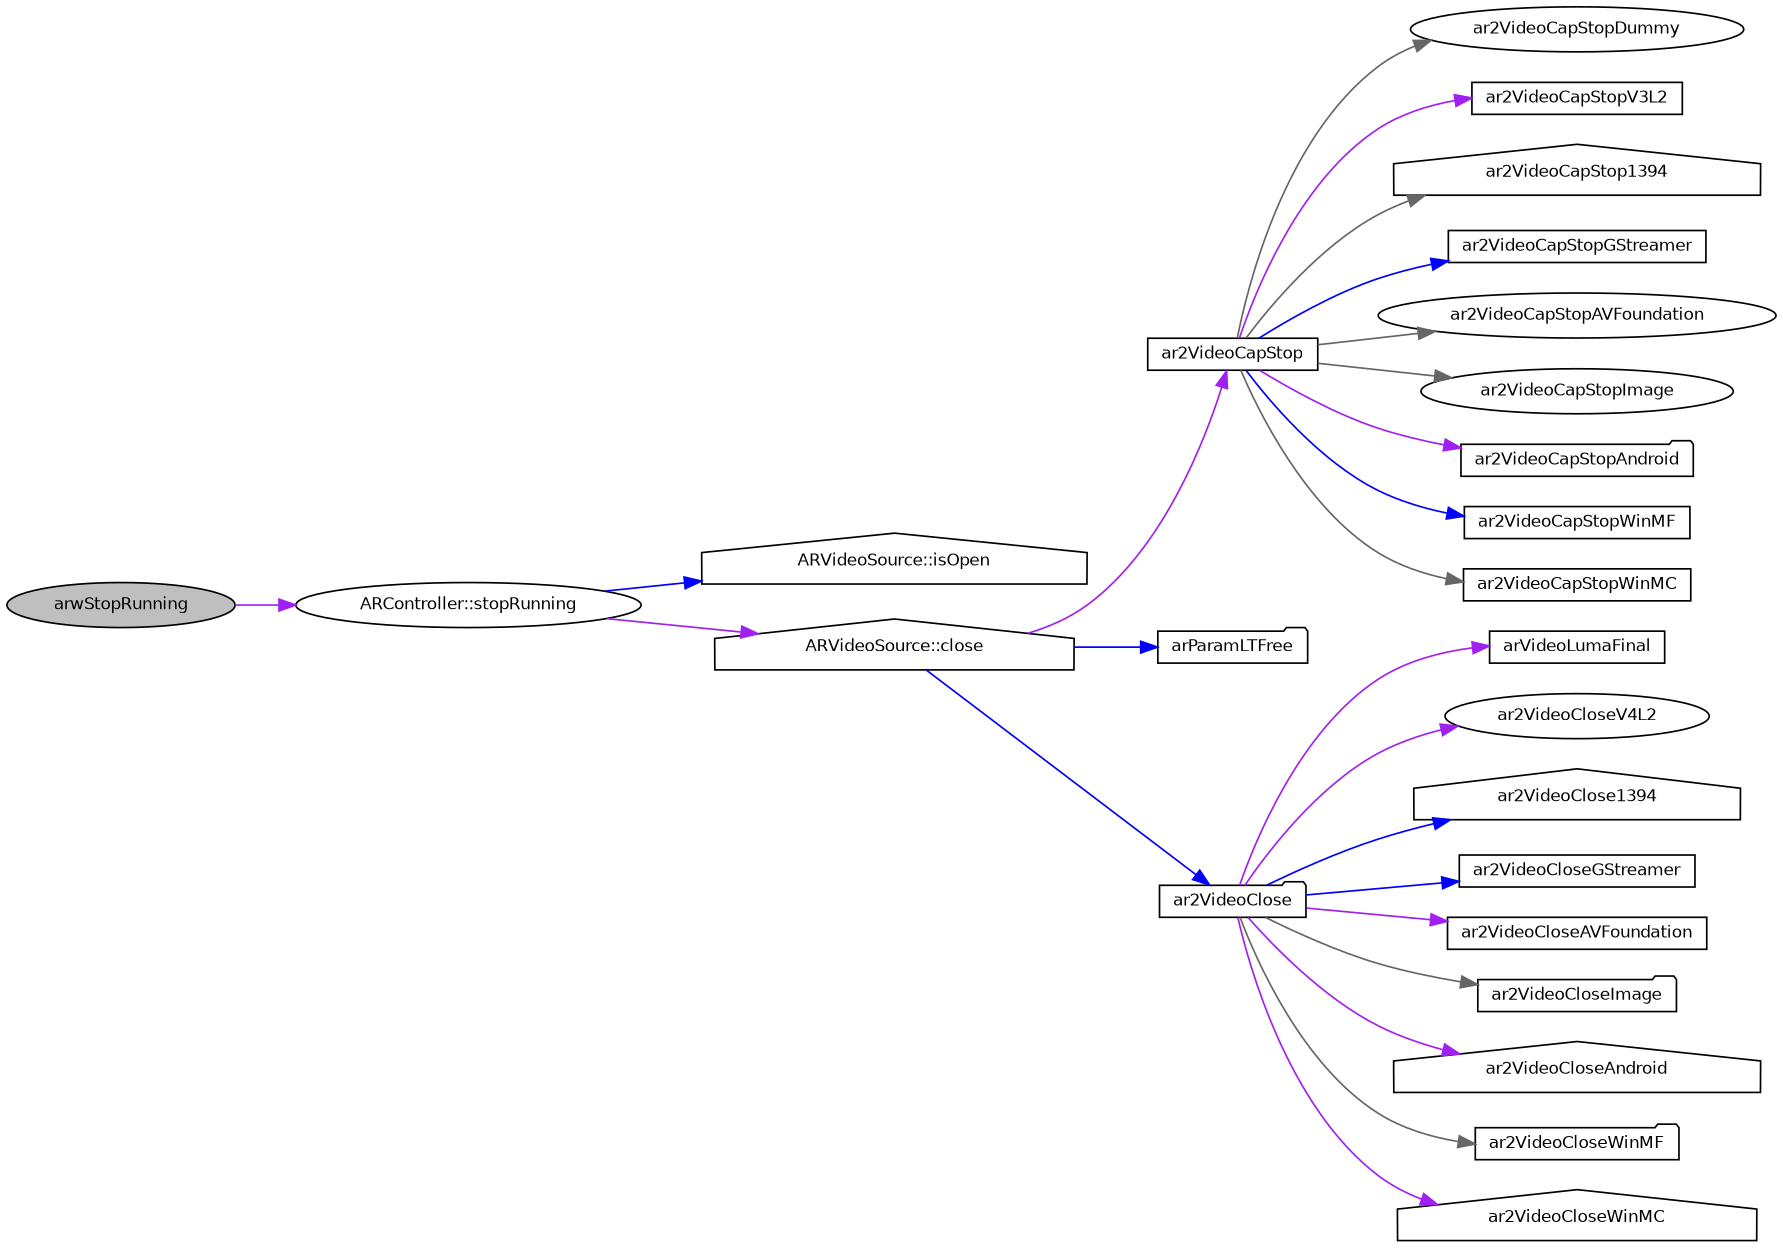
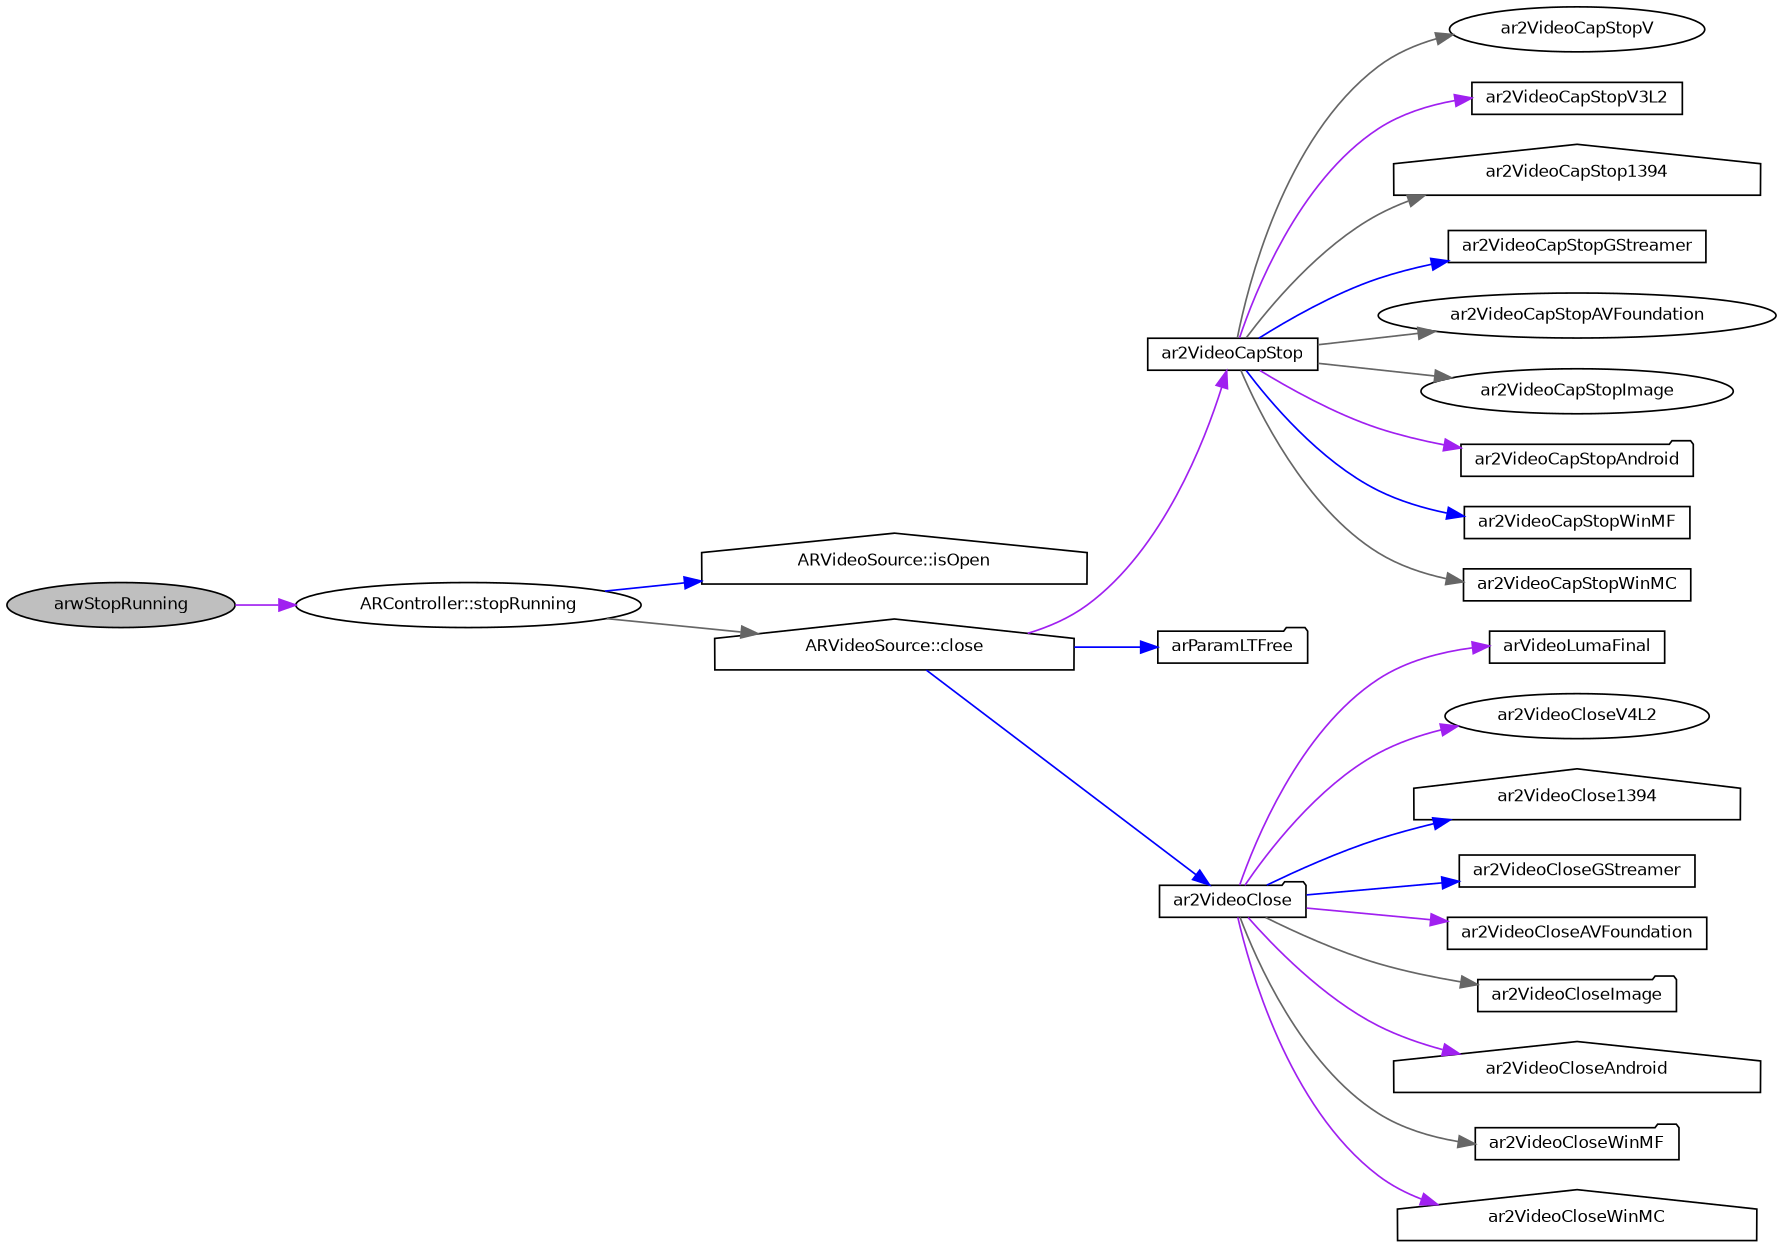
node "ar2VideoCapStopDummy": label "ar2VideoCapStopDummy" -> "ar2VideoCapStopV"
edge "ARController::stopRunning" -> "ARVideoSource::close": color purple -> gray40
